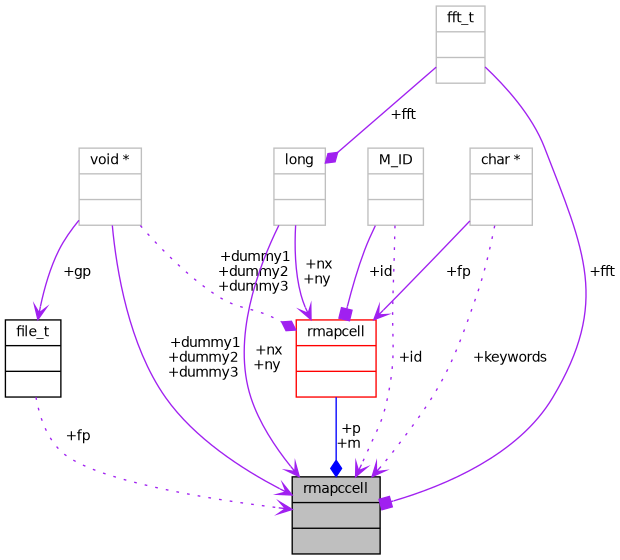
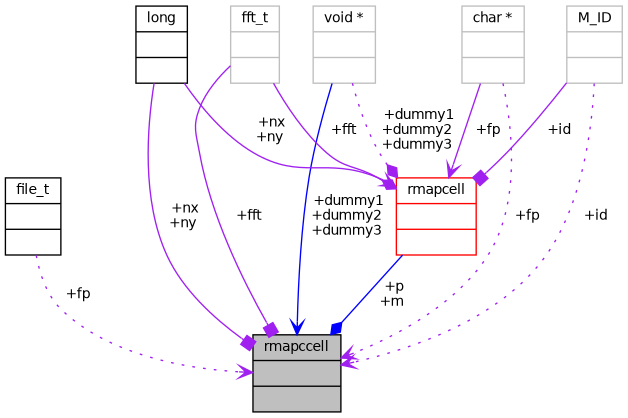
edge "fft_t" -> "long": now "fft_t" -> "rmapcell"
node "long": color grey75 -> black
edge "void *" -> "file_t": removed, label "+gp"
edge "long" -> "rmapccell": arrowhead vee -> box
edge "char *" -> "rmapccell": label " +keywords" -> " +fp"
edge "void *" -> "rmapccell": color purple -> blue
